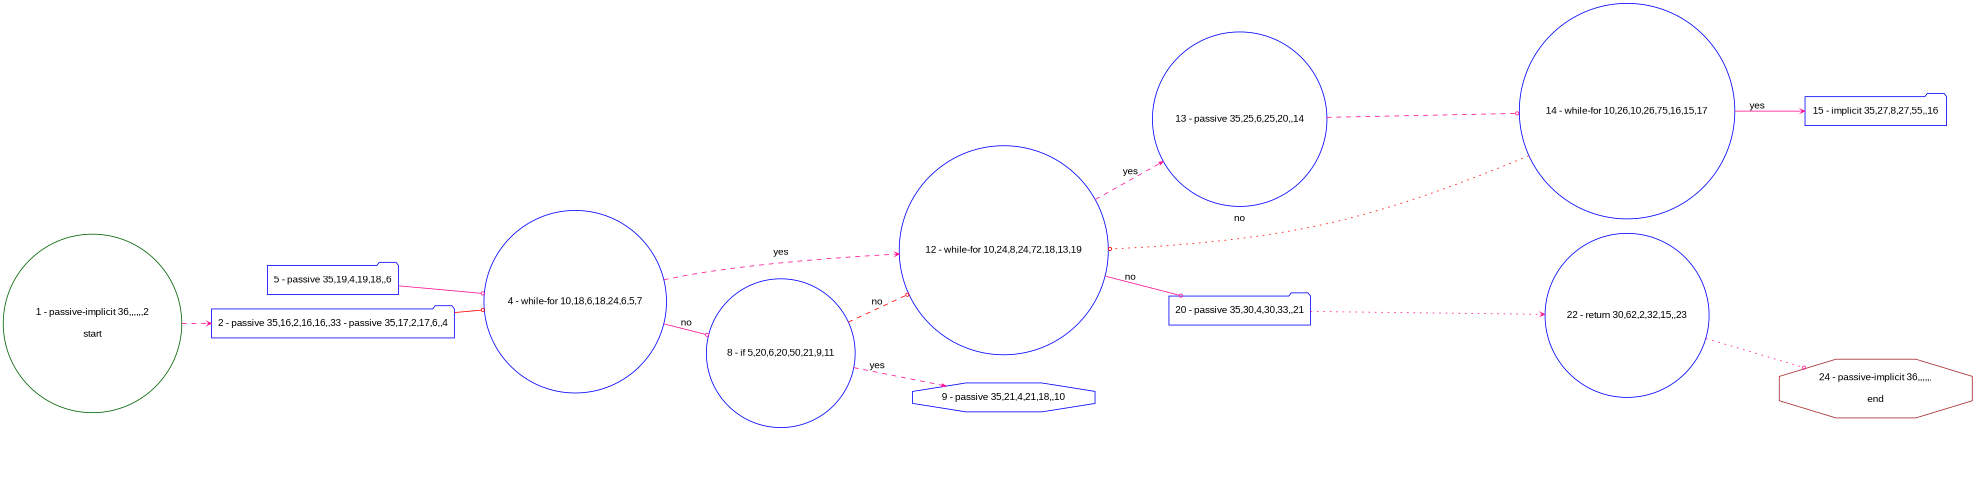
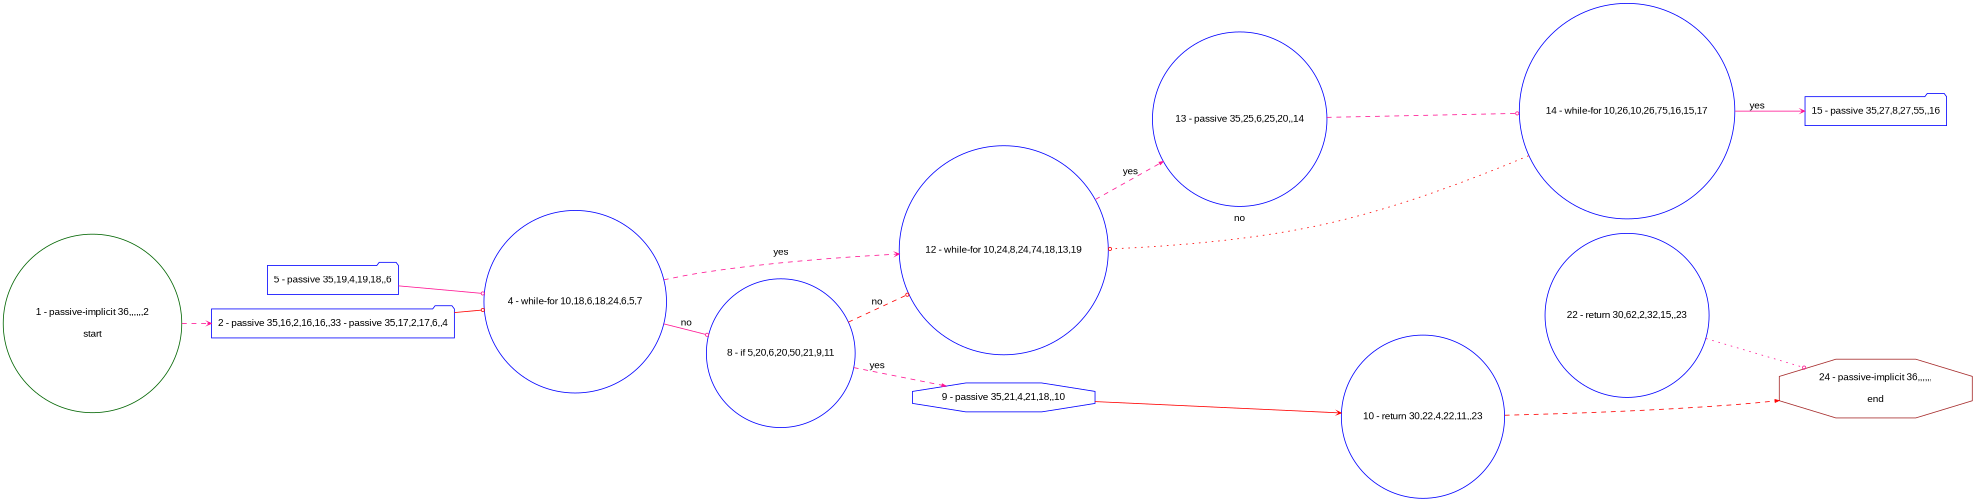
node "15 - implicit 35,27,8,27,55,,16": label "15 - implicit 35,27,8,27,55,,16" -> "15 - passive 35,27,8,27,55,,16"
node "12 - while-for 10,24,8,24,72,18,13,19": label "12 - while-for 10,24,8,24,72,18,13,19" -> "12 - while-for 10,24,8,24,74,18,13,19"
node "20 - passive 35,30,4,30,33,,21": removed
node "10 - return 30,22,4,22,11,,23": added
